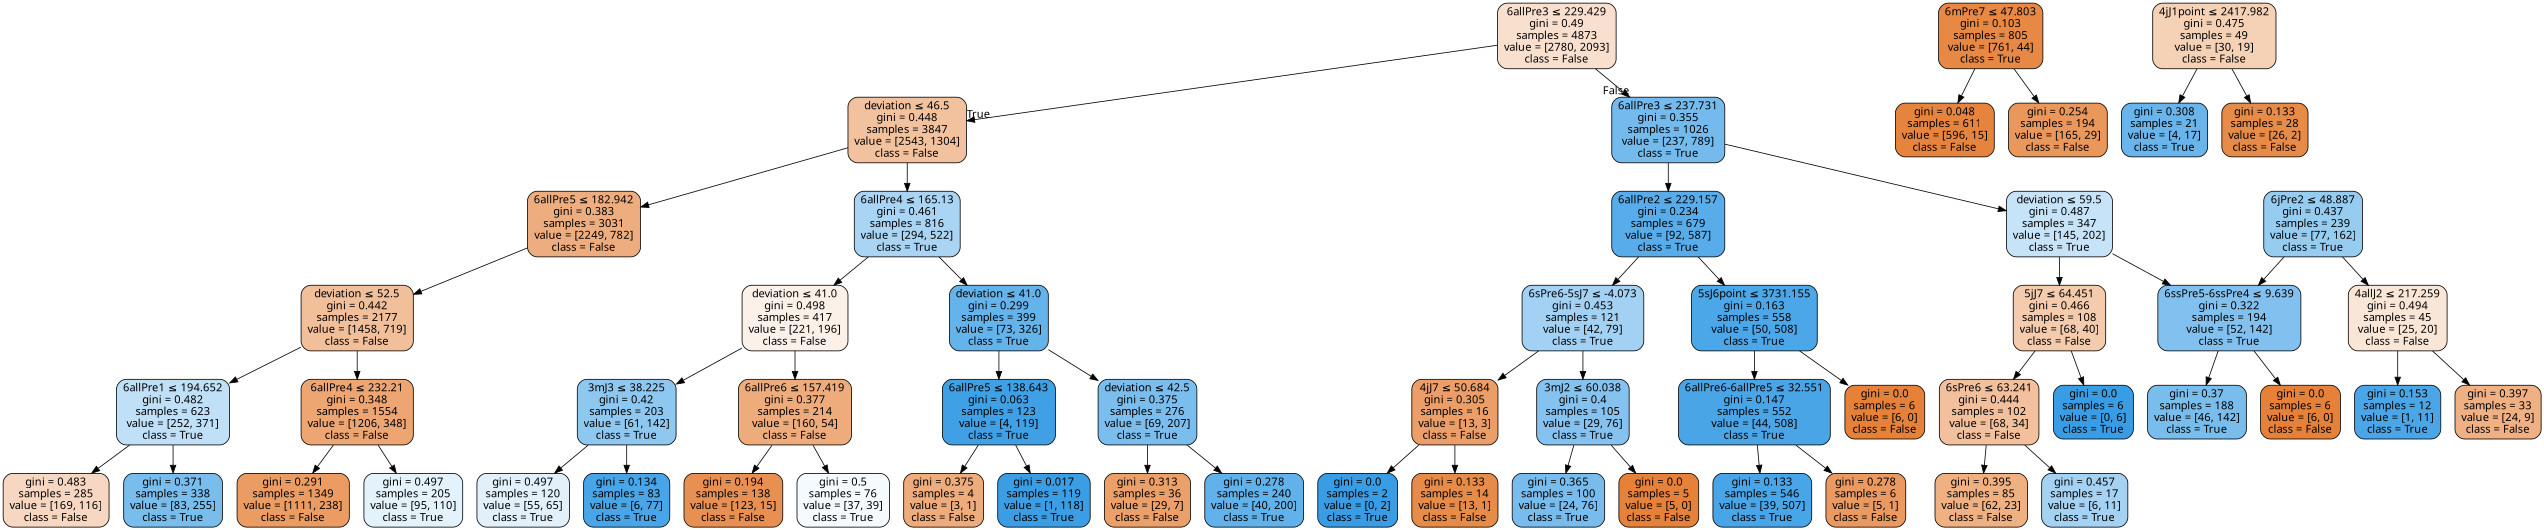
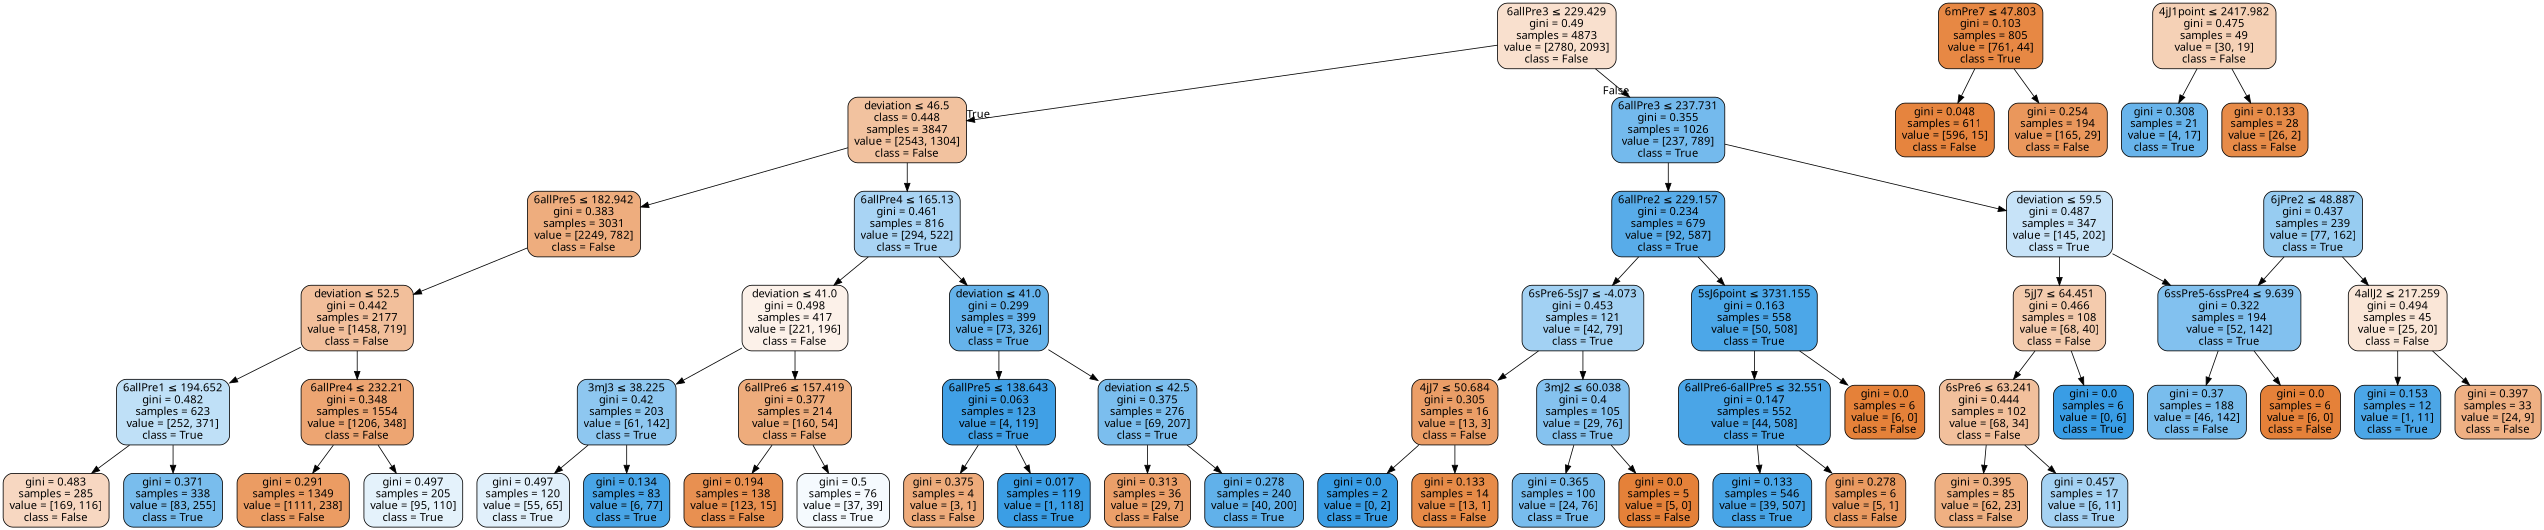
node "deviation ≤ 46.5": text "gini = 0.448" -> "class = 0.448"
node "gini = 0.37": text "class = True" -> "class = False"
